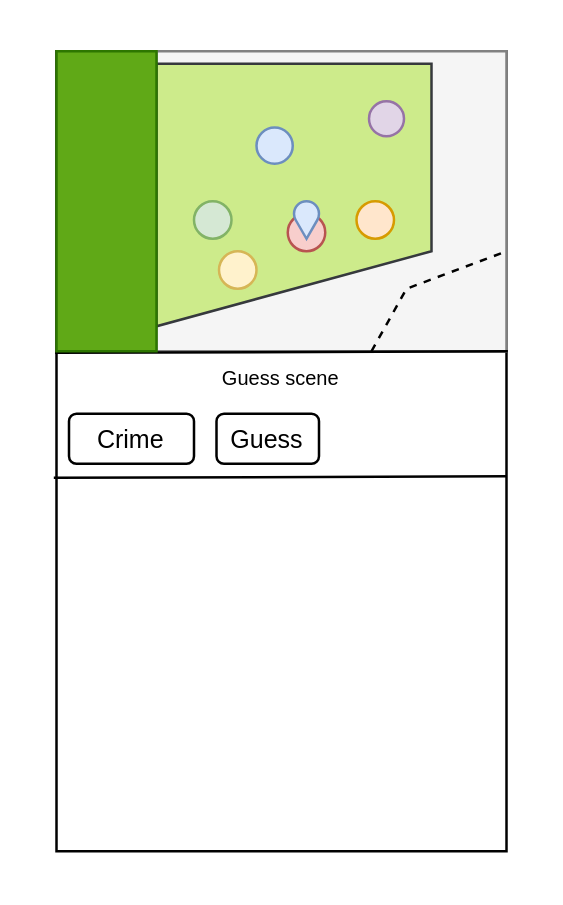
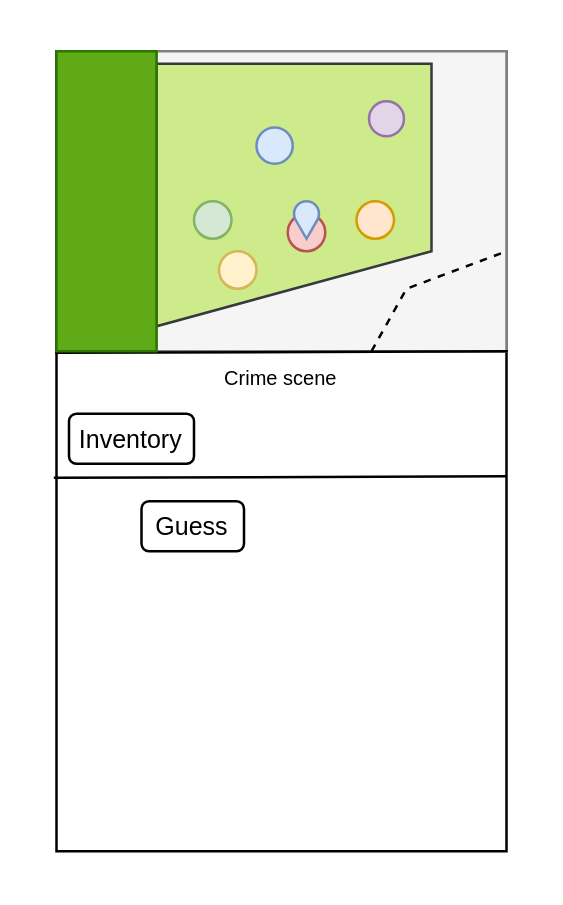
node "Guess scene": label "Guess scene" -> "Crime scene"
node "Crime": label "Crime" -> "Inventory"
node "Guess": moved (268, 439) -> (193, 526)
